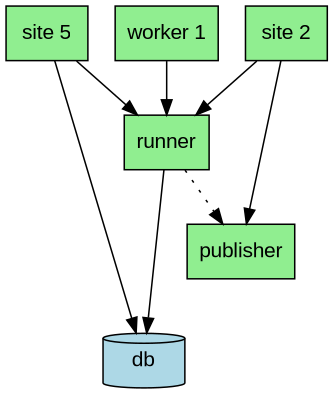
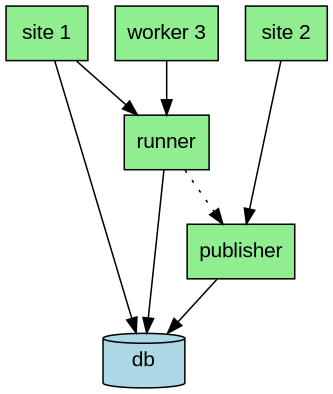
node "site 5": label "site 5" -> "site 1"
node "worker 1": label "worker 1" -> "worker 3"
edge "site 2" -> "runner": removed
edge "publisher" -> "db": added
